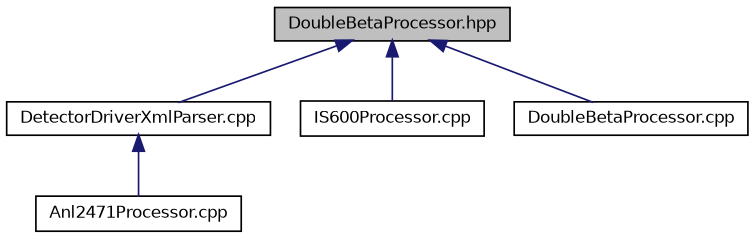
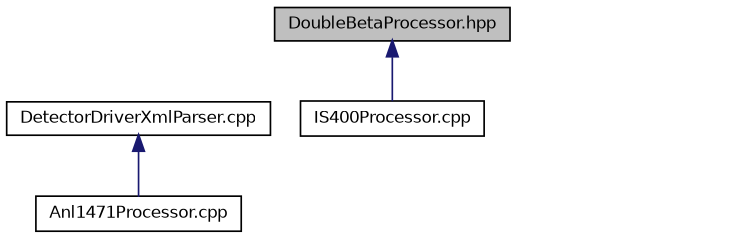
edge "DetectorDriverXmlParser.cpp" -> "DoubleBetaProcessor.hpp": removed
node "IS600Processor.cpp": label "IS600Processor.cpp" -> "IS400Processor.cpp"
node "DoubleBetaProcessor.cpp": removed
node "Anl2471Processor.cpp": label "Anl2471Processor.cpp" -> "Anl1471Processor.cpp"
